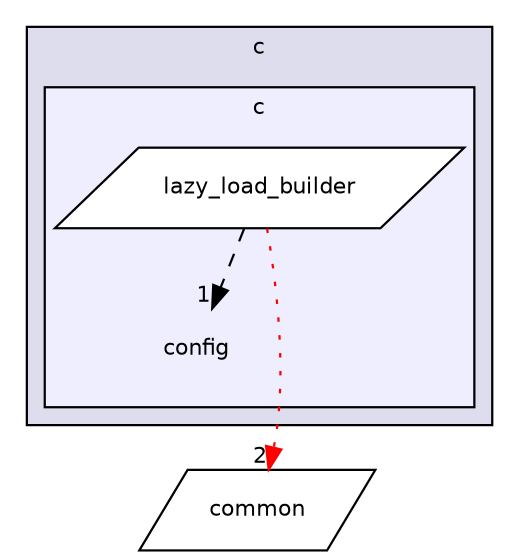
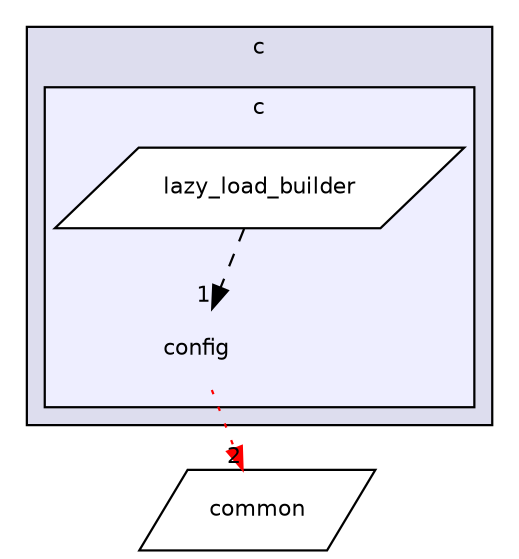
edge "lazy_load_builder" -> "common": now "config" -> "common"
